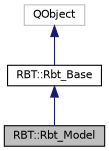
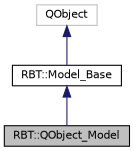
node "RBT::Rbt_Base": label "RBT::Rbt_Base" -> "RBT::Model_Base"
node "RBT::Rbt_Model": label "RBT::Rbt_Model" -> "RBT::QObject_Model"
